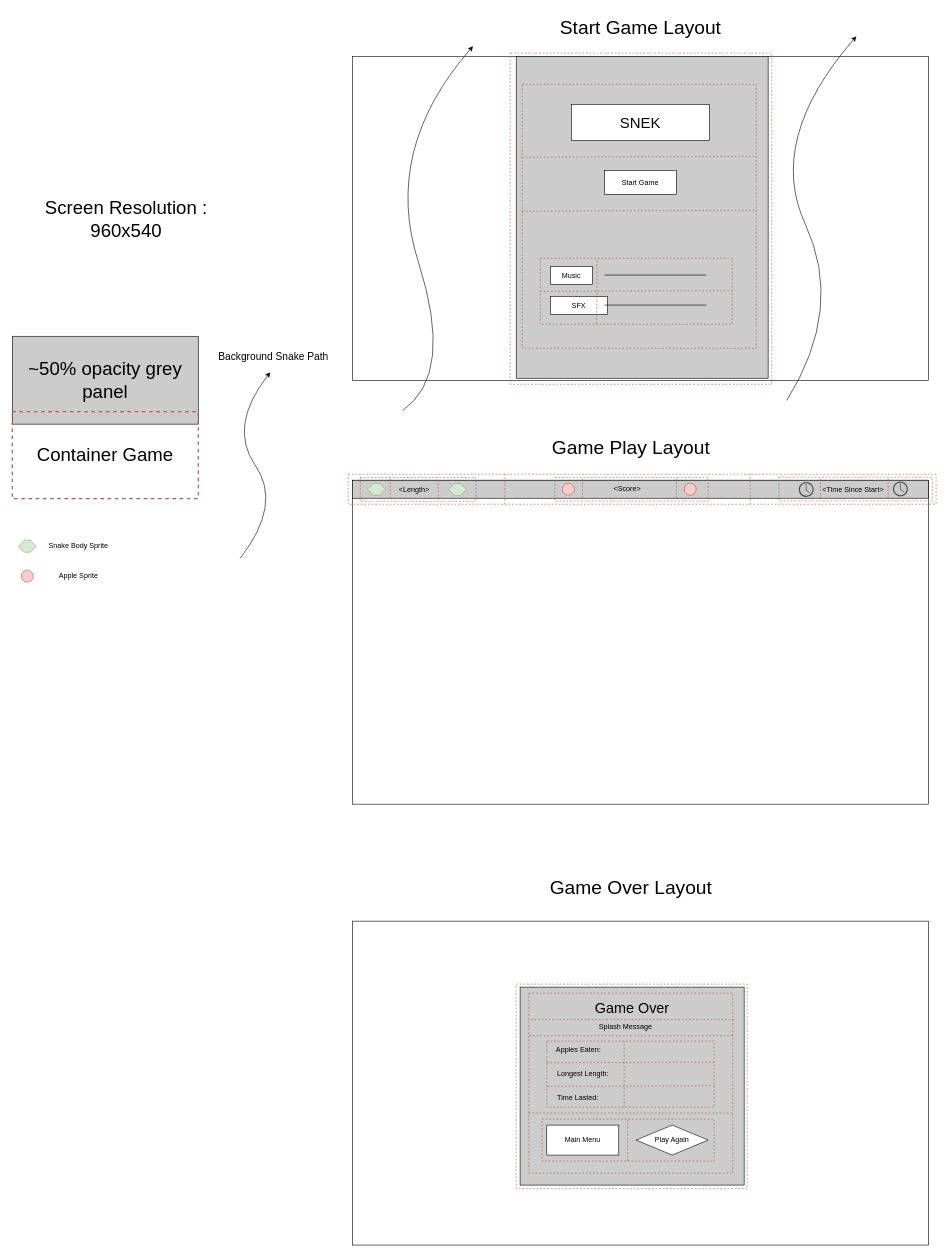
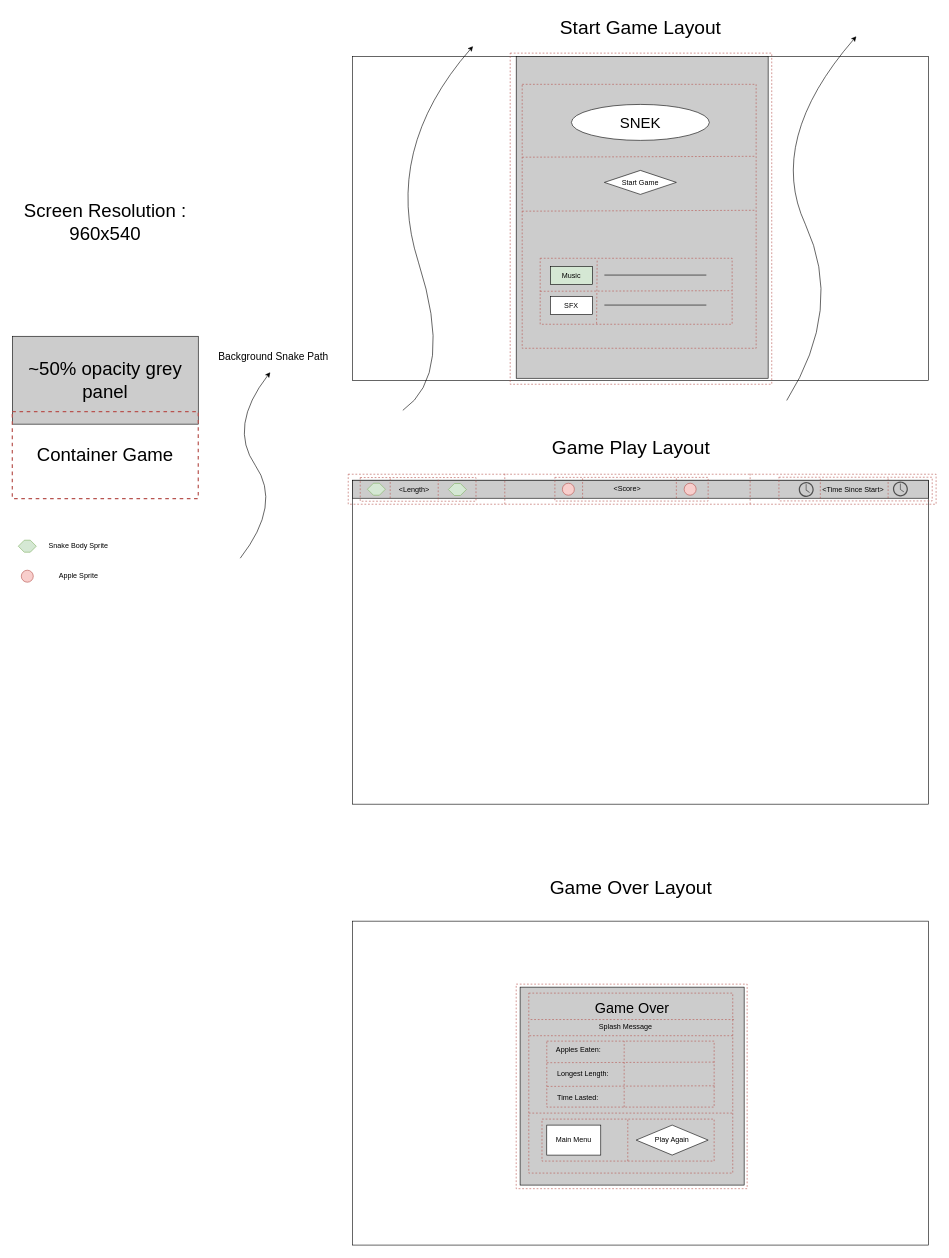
node "SNEK": shape rectangle -> ellipse
node "Start Game": shape rectangle -> diamond
node "Screen Resolution : 960x540": moved (126, 219) -> (105, 222)
node "Music": fillcolor #ffffff -> #d5e8d4
node "SFX": size 57x18 -> 42x18
node "Main Menu": size 72x30 -> 54x30
